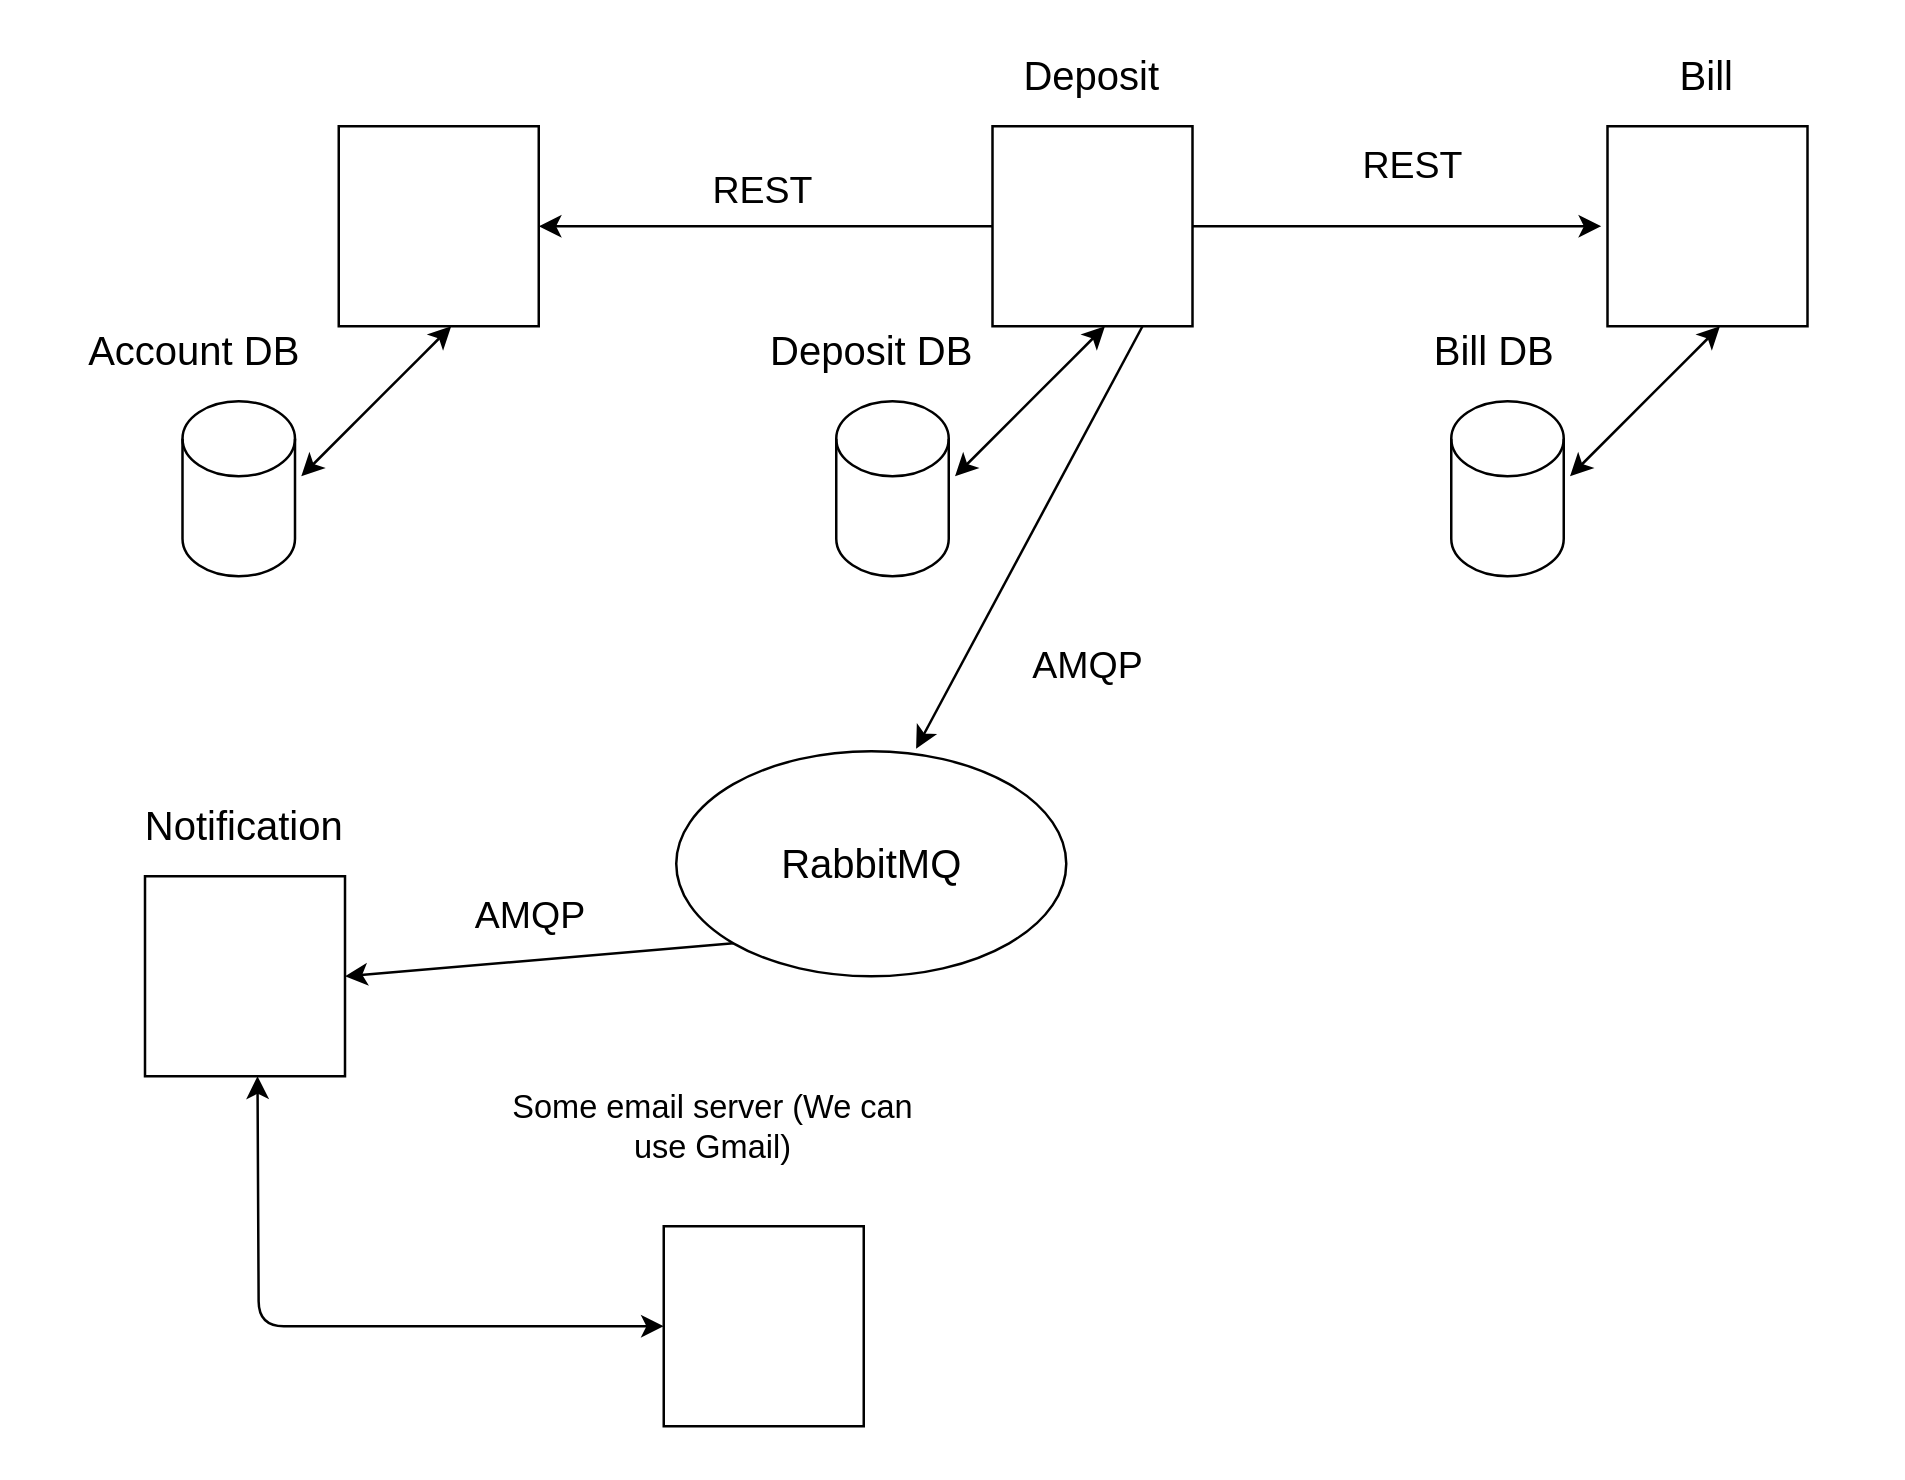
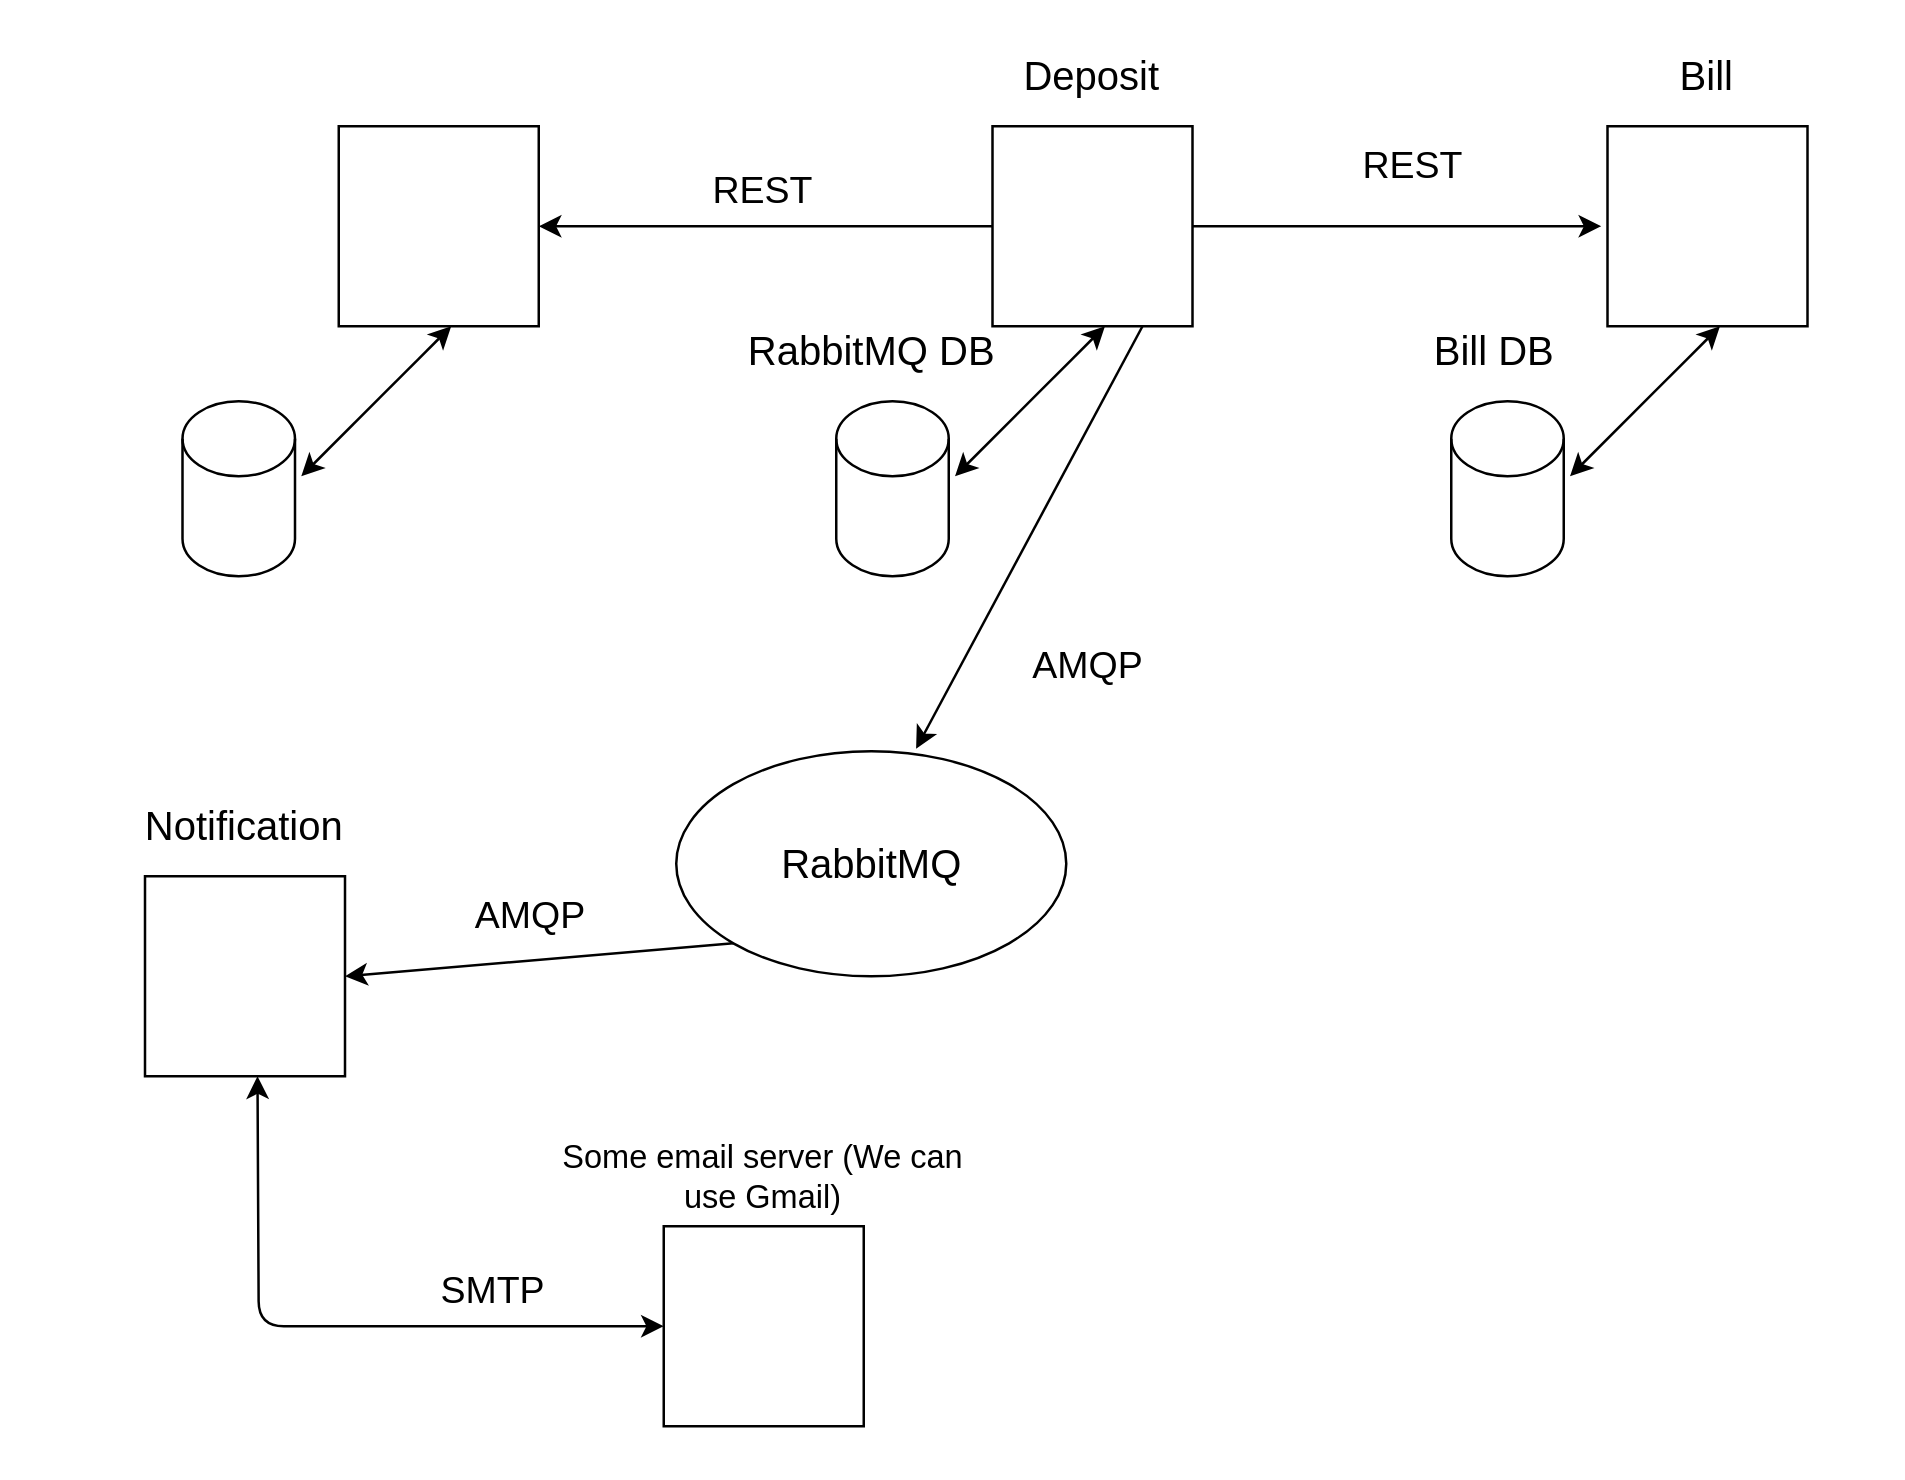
node "Account DB": removed
node "Deposit DB": label "Deposit DB" -> "RabbitMQ DB"
node "Some email server (We can use Gmail)": moved (714, 1126) -> (764, 1176)
node "SMTP": added
